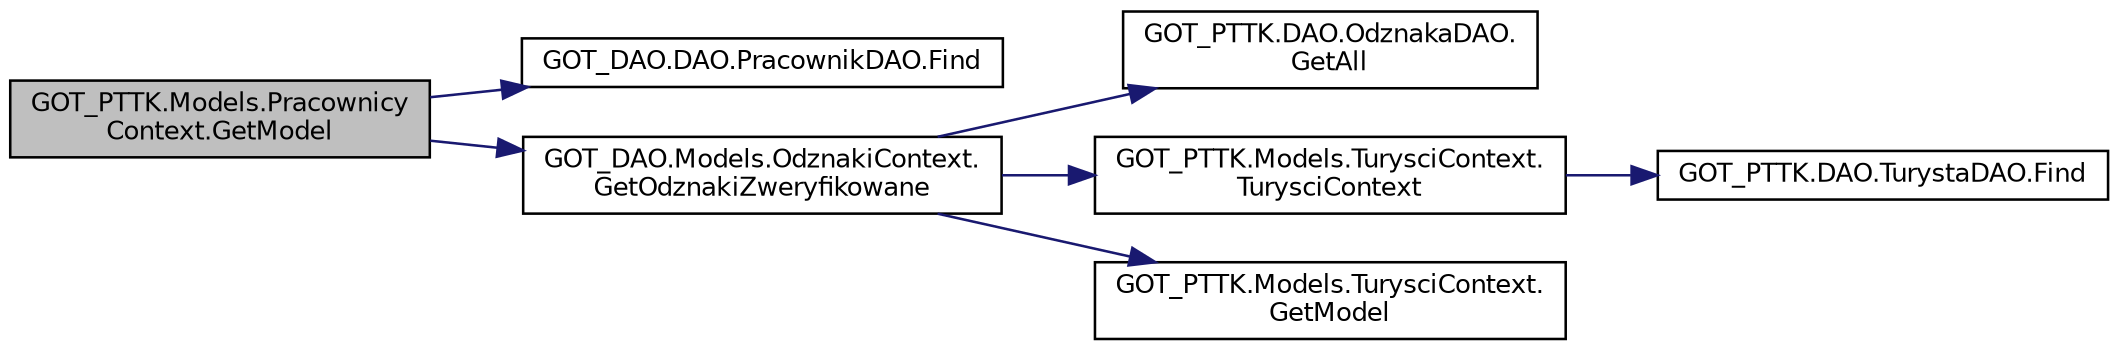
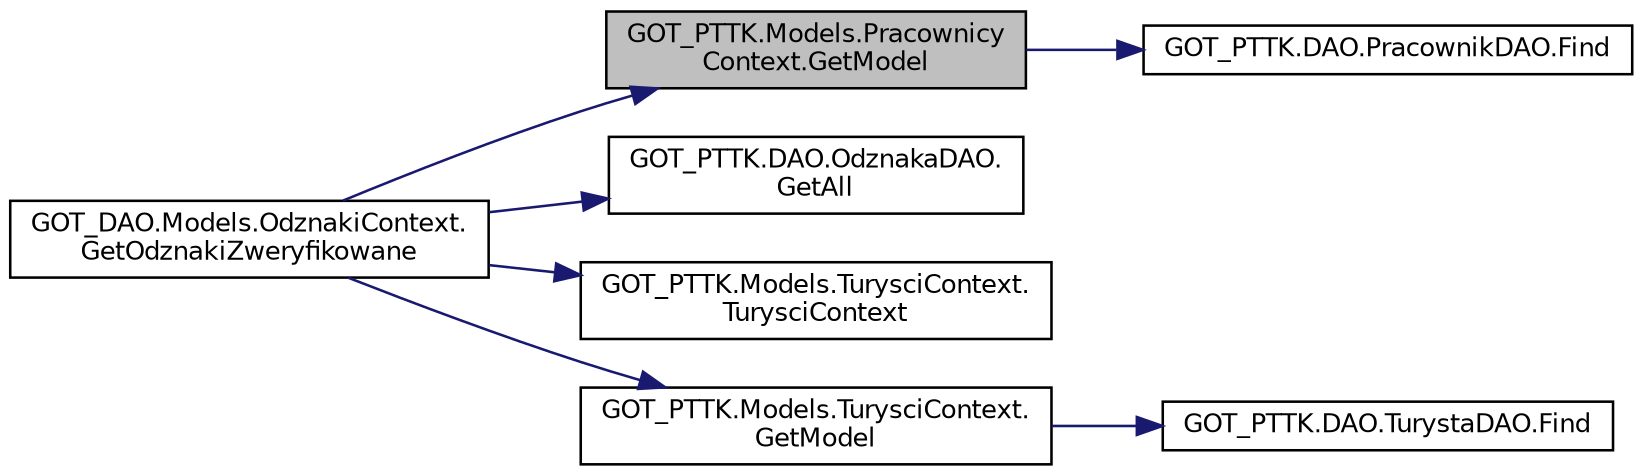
node "GOT_DAO.DAO.PracownikDAO.Find": label "GOT_DAO.DAO.PracownikDAO.Find" -> "GOT_PTTK.DAO.PracownikDAO.Find"
edge "GOT_PTTK.Models.Pracownicy Context.GetModel" -> "GOT_DAO.Models.OdznakiContext. GetOdznakiZweryfikowane": reversed
edge "GOT_PTTK.Models.TurysciContext. TurysciContext" -> "GOT_PTTK.DAO.TurystaDAO.Find": now "GOT_PTTK.Models.TurysciContext. GetModel" -> "GOT_PTTK.DAO.TurystaDAO.Find"
